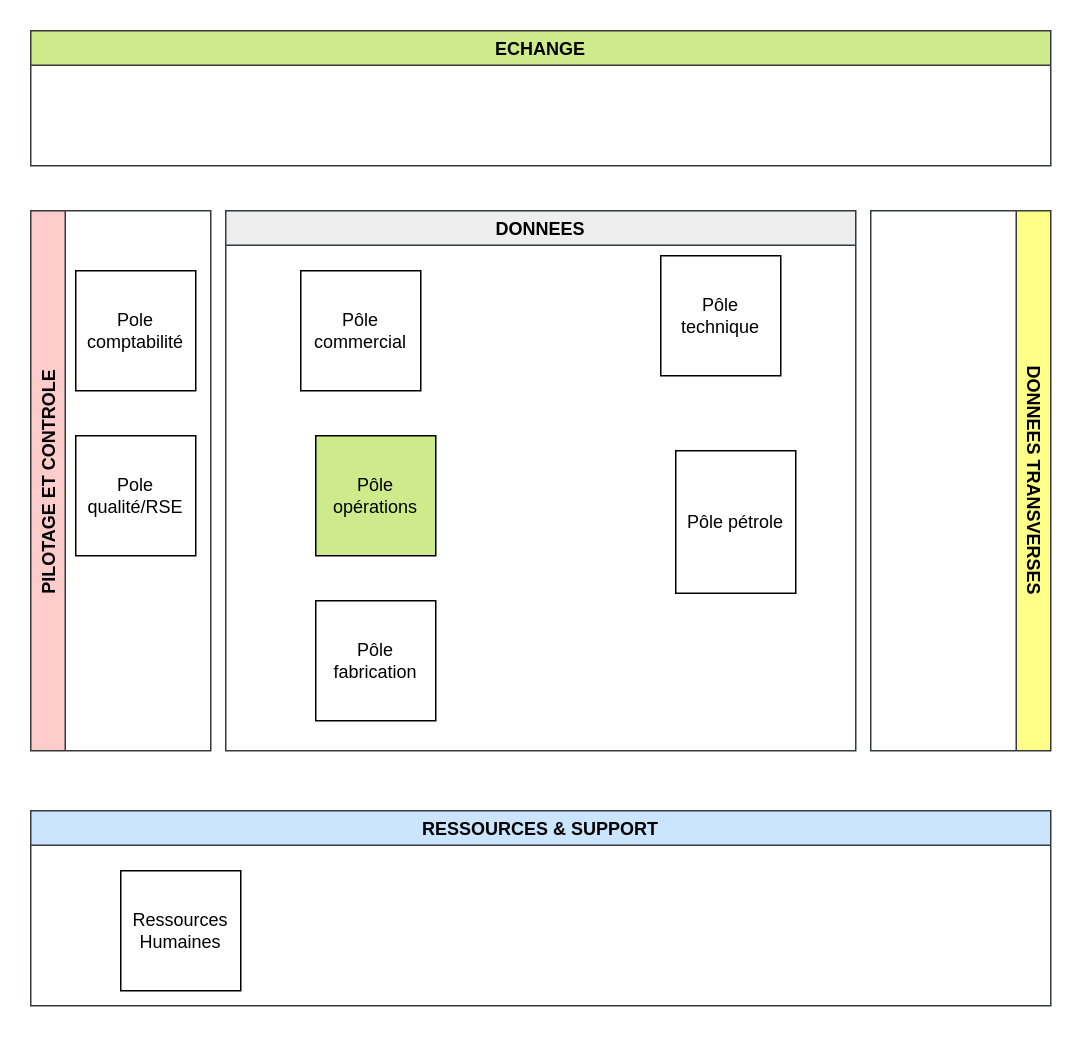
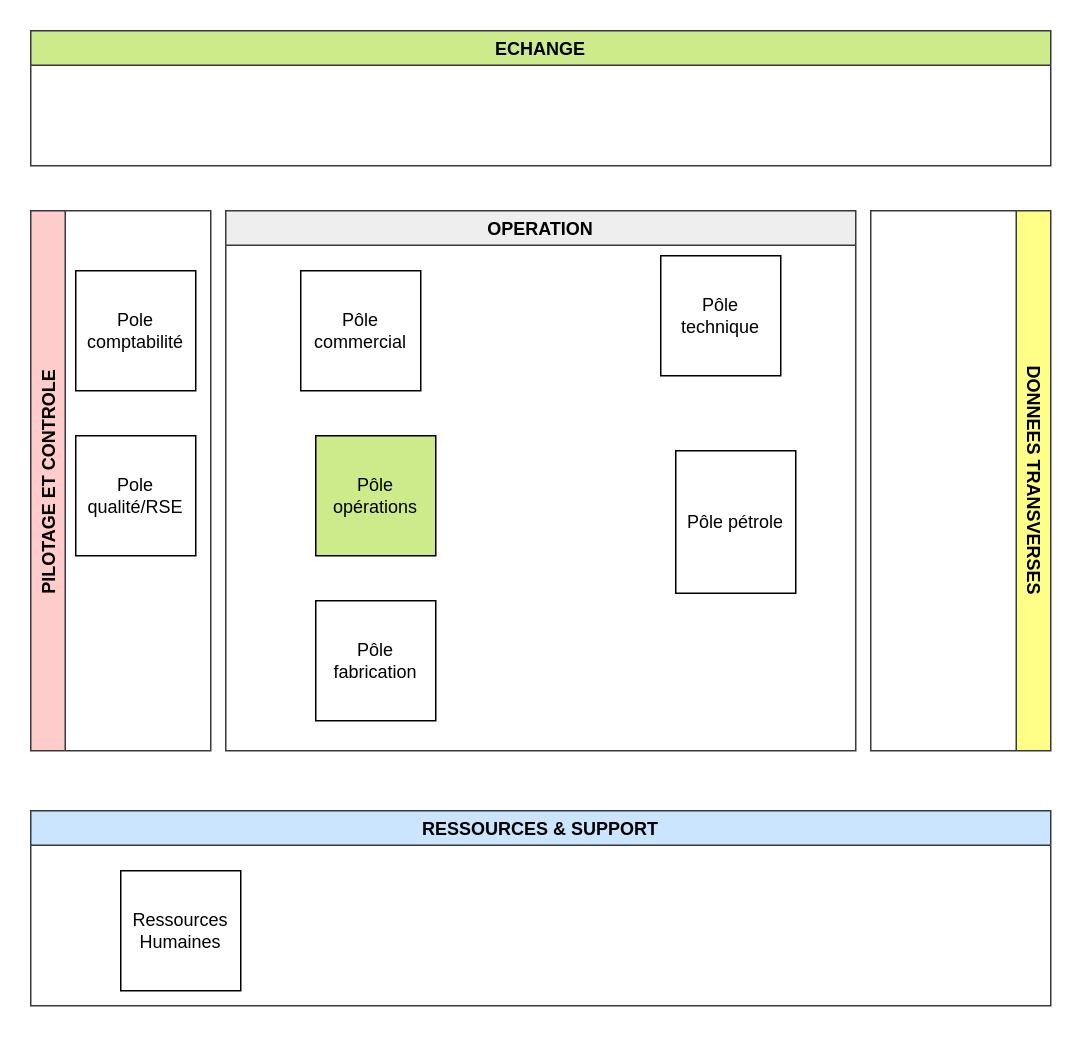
node "DONNEES": label "DONNEES" -> "OPERATION"
